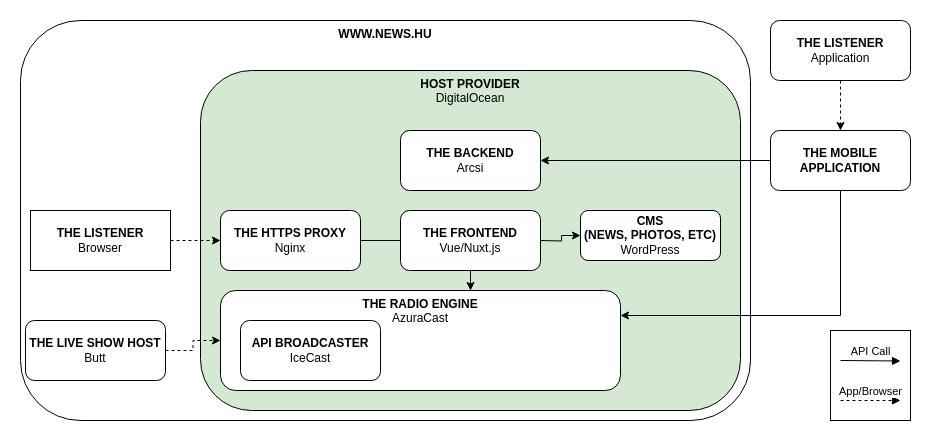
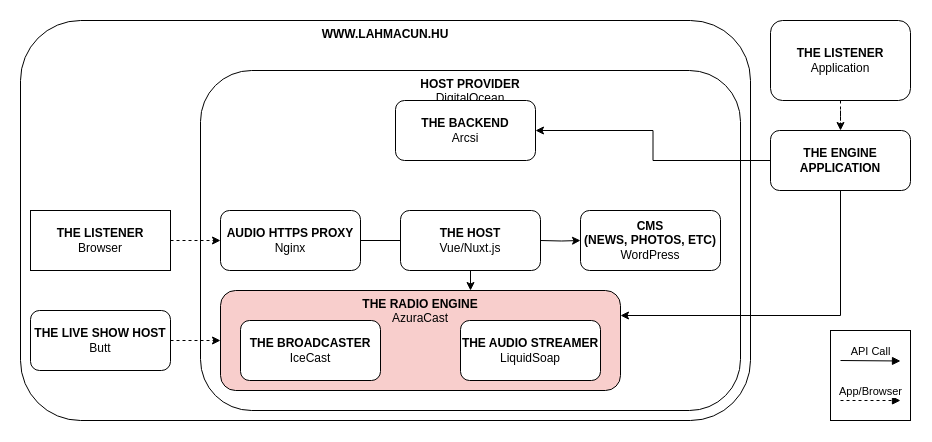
node "WWW.NEWS.HU": label "WWW.NEWS.HU" -> "WWW.LAHMACUN.HU"
node "THE LISTENER Application": size 140x60 -> 140x80
node "HOST PROVIDER DigitalOcean": fillcolor #d5e8d4 -> #ffffff
node "THE BACKEND Arcsi": moved (471, 161) -> (466, 131)
node "THE MOBILE APPLICATION": label "THE MOBILE APPLICATION" -> "THE ENGINE APPLICATION"
node "CMS (NEWS, PHOTOS, ETC) WordPress": size 140x50 -> 140x60
node "THE HTTPS PROXY Nginx": label "THE HTTPS PROXY Nginx" -> "AUDIO HTTPS PROXY Nginx"
node "THE FRONTEND Vue/Nuxt.js": label "THE FRONTEND Vue/Nuxt.js" -> "THE HOST Vue/Nuxt.js"
node "THE RADIO ENGINE AzuraCast": fillcolor #ffffff -> #f8cecc
node "THE LIVE SHOW HOST Butt": moved (96, 351) -> (101, 341)
node "API BROADCASTER IceCast": label "API BROADCASTER IceCast" -> "THE BROADCASTER IceCast"
node "THE AUDIO STREAMER LiquidSoap": added
